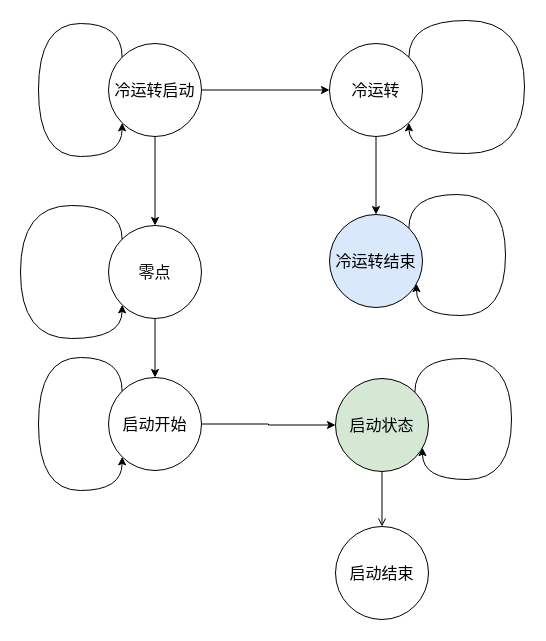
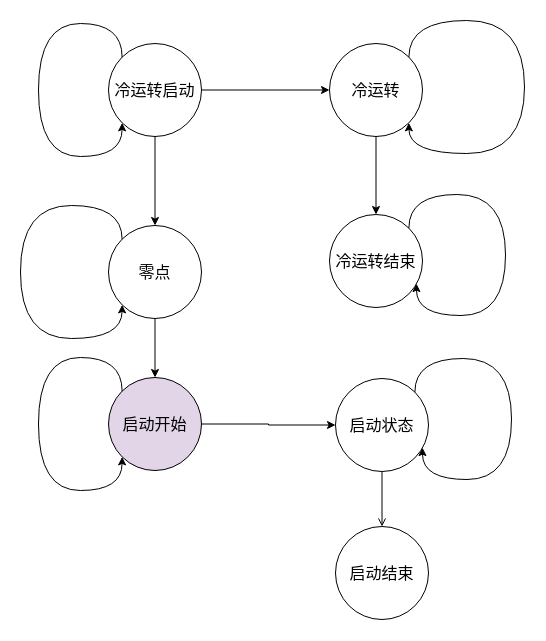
node "冷运转结束": fillcolor #dae8fc -> #ffffff
node "启动开始": fillcolor #ffffff -> #e1d5e7
node "启动状态": fillcolor #d5e8d4 -> #ffffff
